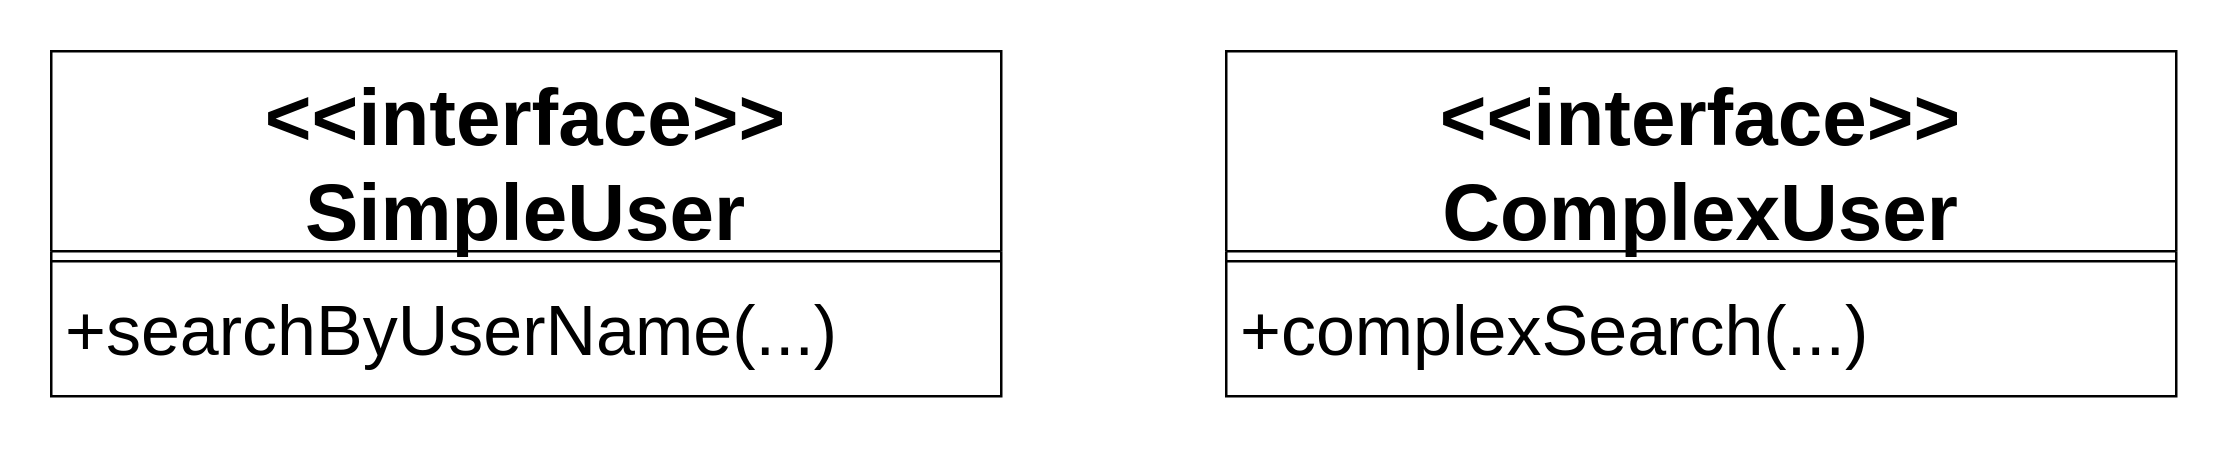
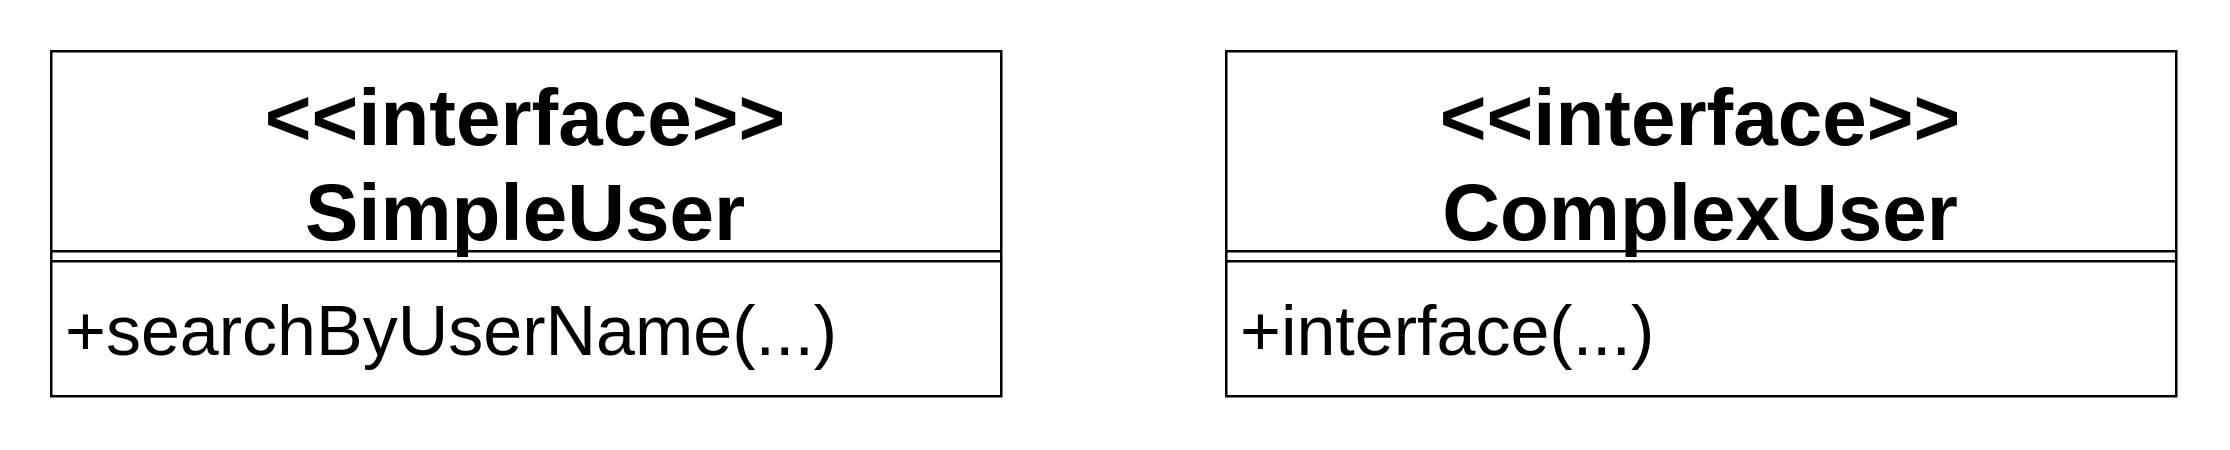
node "+complexSearch(...)": label "+complexSearch(...)" -> "+interface(...)"
